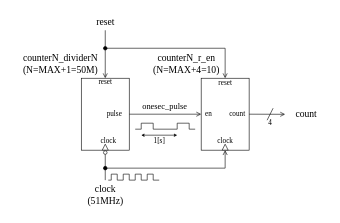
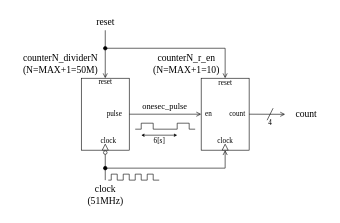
node "counterN_r_en (N=MAX+4=10)": label "counterN_r_en (N=MAX+4=10)" -> "counterN_r_en (N=MAX+1=10)"
node "1[s]": label "1[s]" -> "6[s]"
